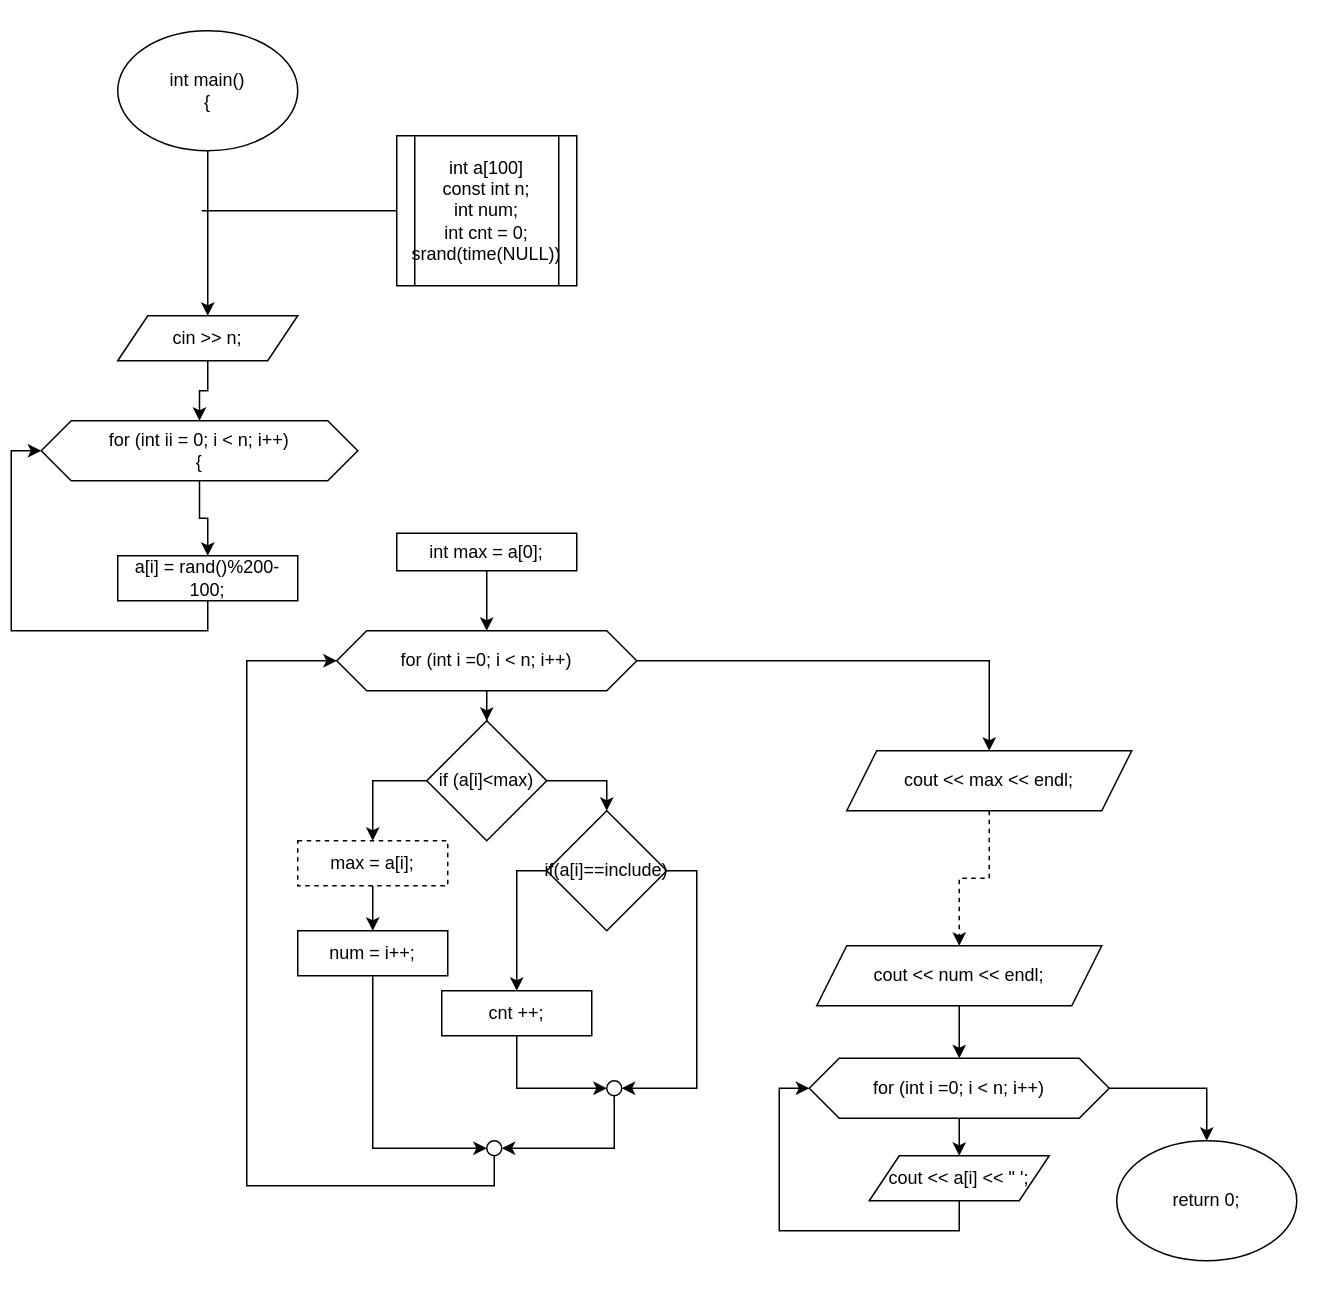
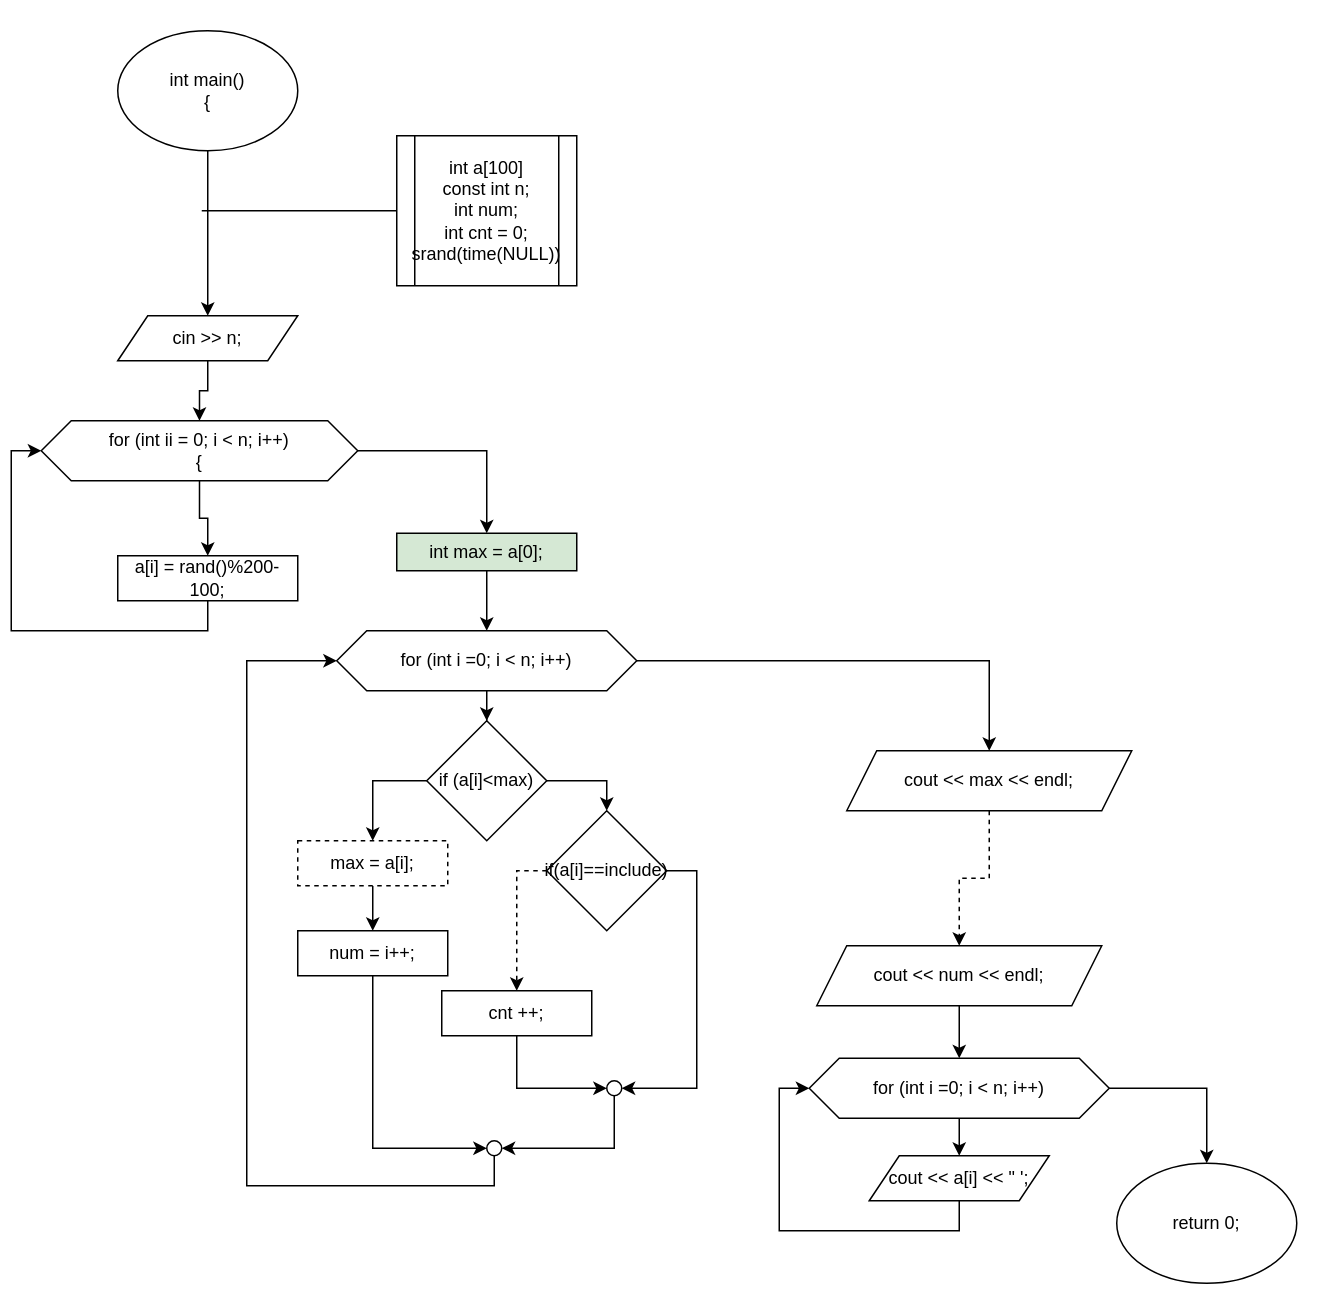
edge "for (int ii = 0; i < n; i++) {" -> "int max = a[0];": added
node "int max = a[0];": fillcolor #ffffff -> #d5e8d4
edge "if(a[i]==include)" -> "cnt ++;": style solid -> dashed
node "return 0;": moved (1207, 1201) -> (1207, 1223)
